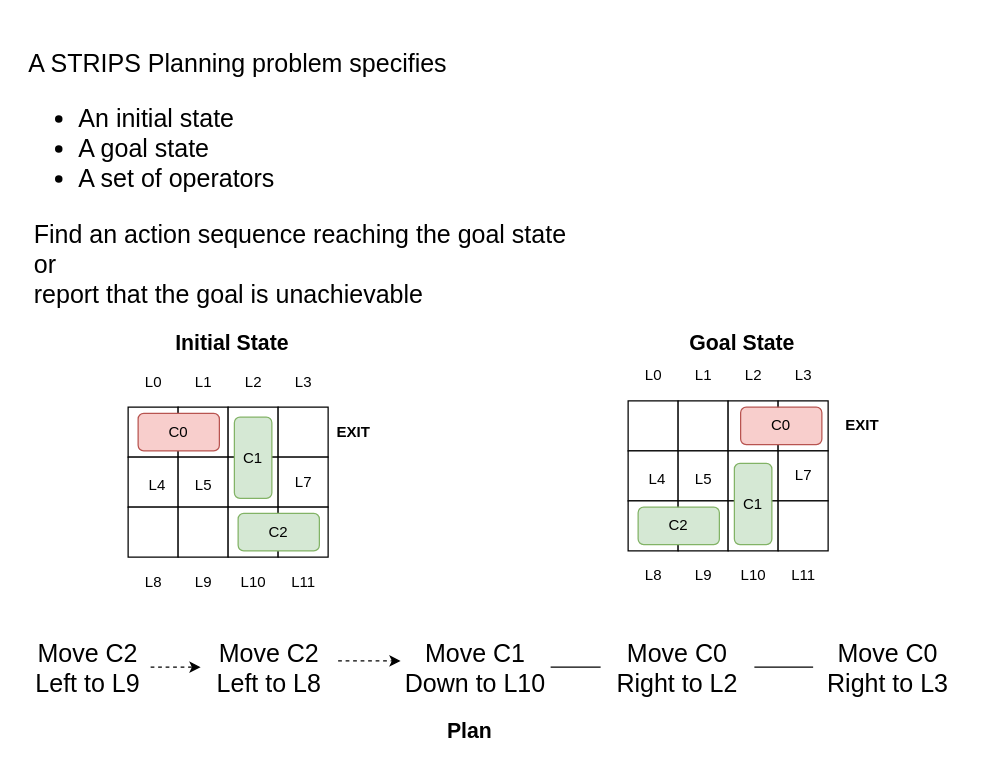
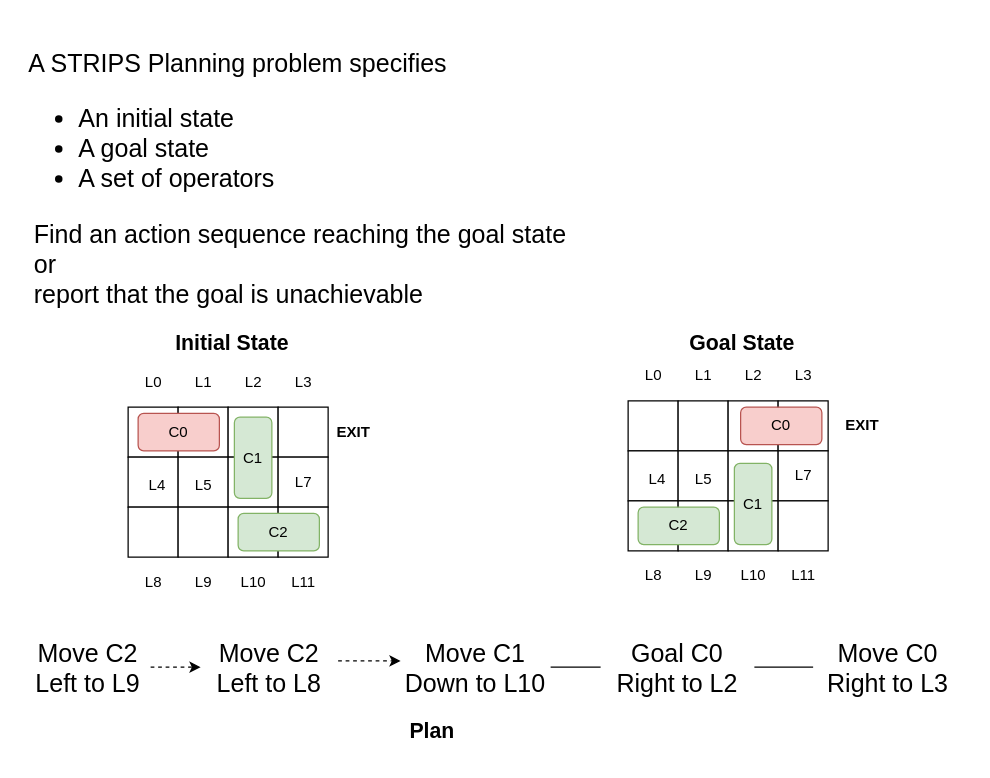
node "Move C0 Right to L2": label "Move C0 Right to L2" -> "Goal C0 Right to L2"
node "Plan": moved (469, 732) -> (432, 732)
